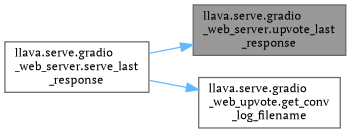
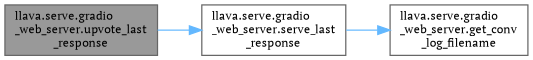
edge "llava.serve.gradio _web_server.serve_last _response" -> "llava.serve.gradio _web_server.upvote_last _response": reversed
node "llava.serve.gradio _web_upvote.get_conv _log_filename": label "llava.serve.gradio _web_upvote.get_conv _log_filename" -> "llava.serve.gradio _web_server.get_conv _log_filename"
